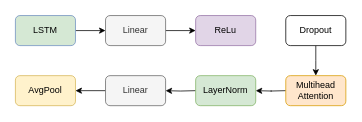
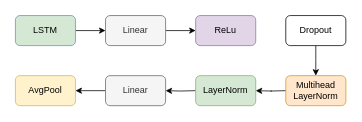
node "Multihead Attention": label "Multihead Attention" -> "Multihead LayerNorm"
